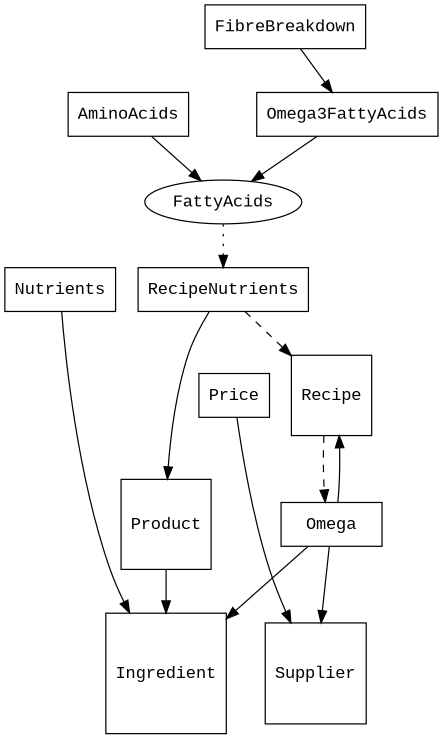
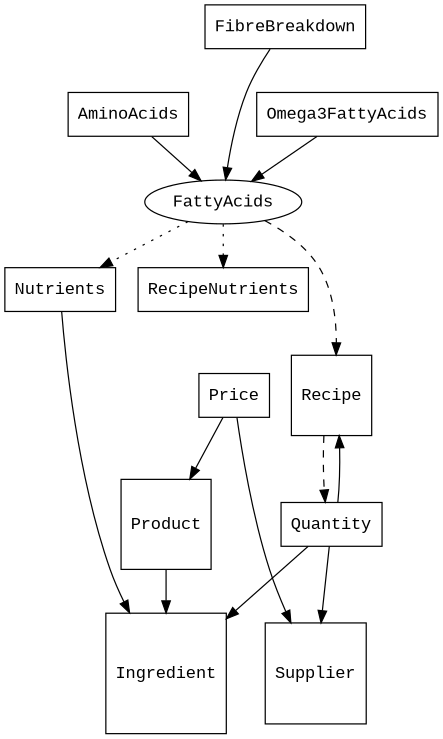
edge "FibreBreakdown" -> "Omega3FattyAcids": now "FibreBreakdown" -> "FattyAcids"
edge "FattyAcids" -> "Nutrients": added
edge "RecipeNutrients" -> "Recipe": now "FattyAcids" -> "Recipe"
edge "RecipeNutrients" -> "Product": now "Price" -> "Product"
node "Omega": label "Omega" -> "Quantity"
